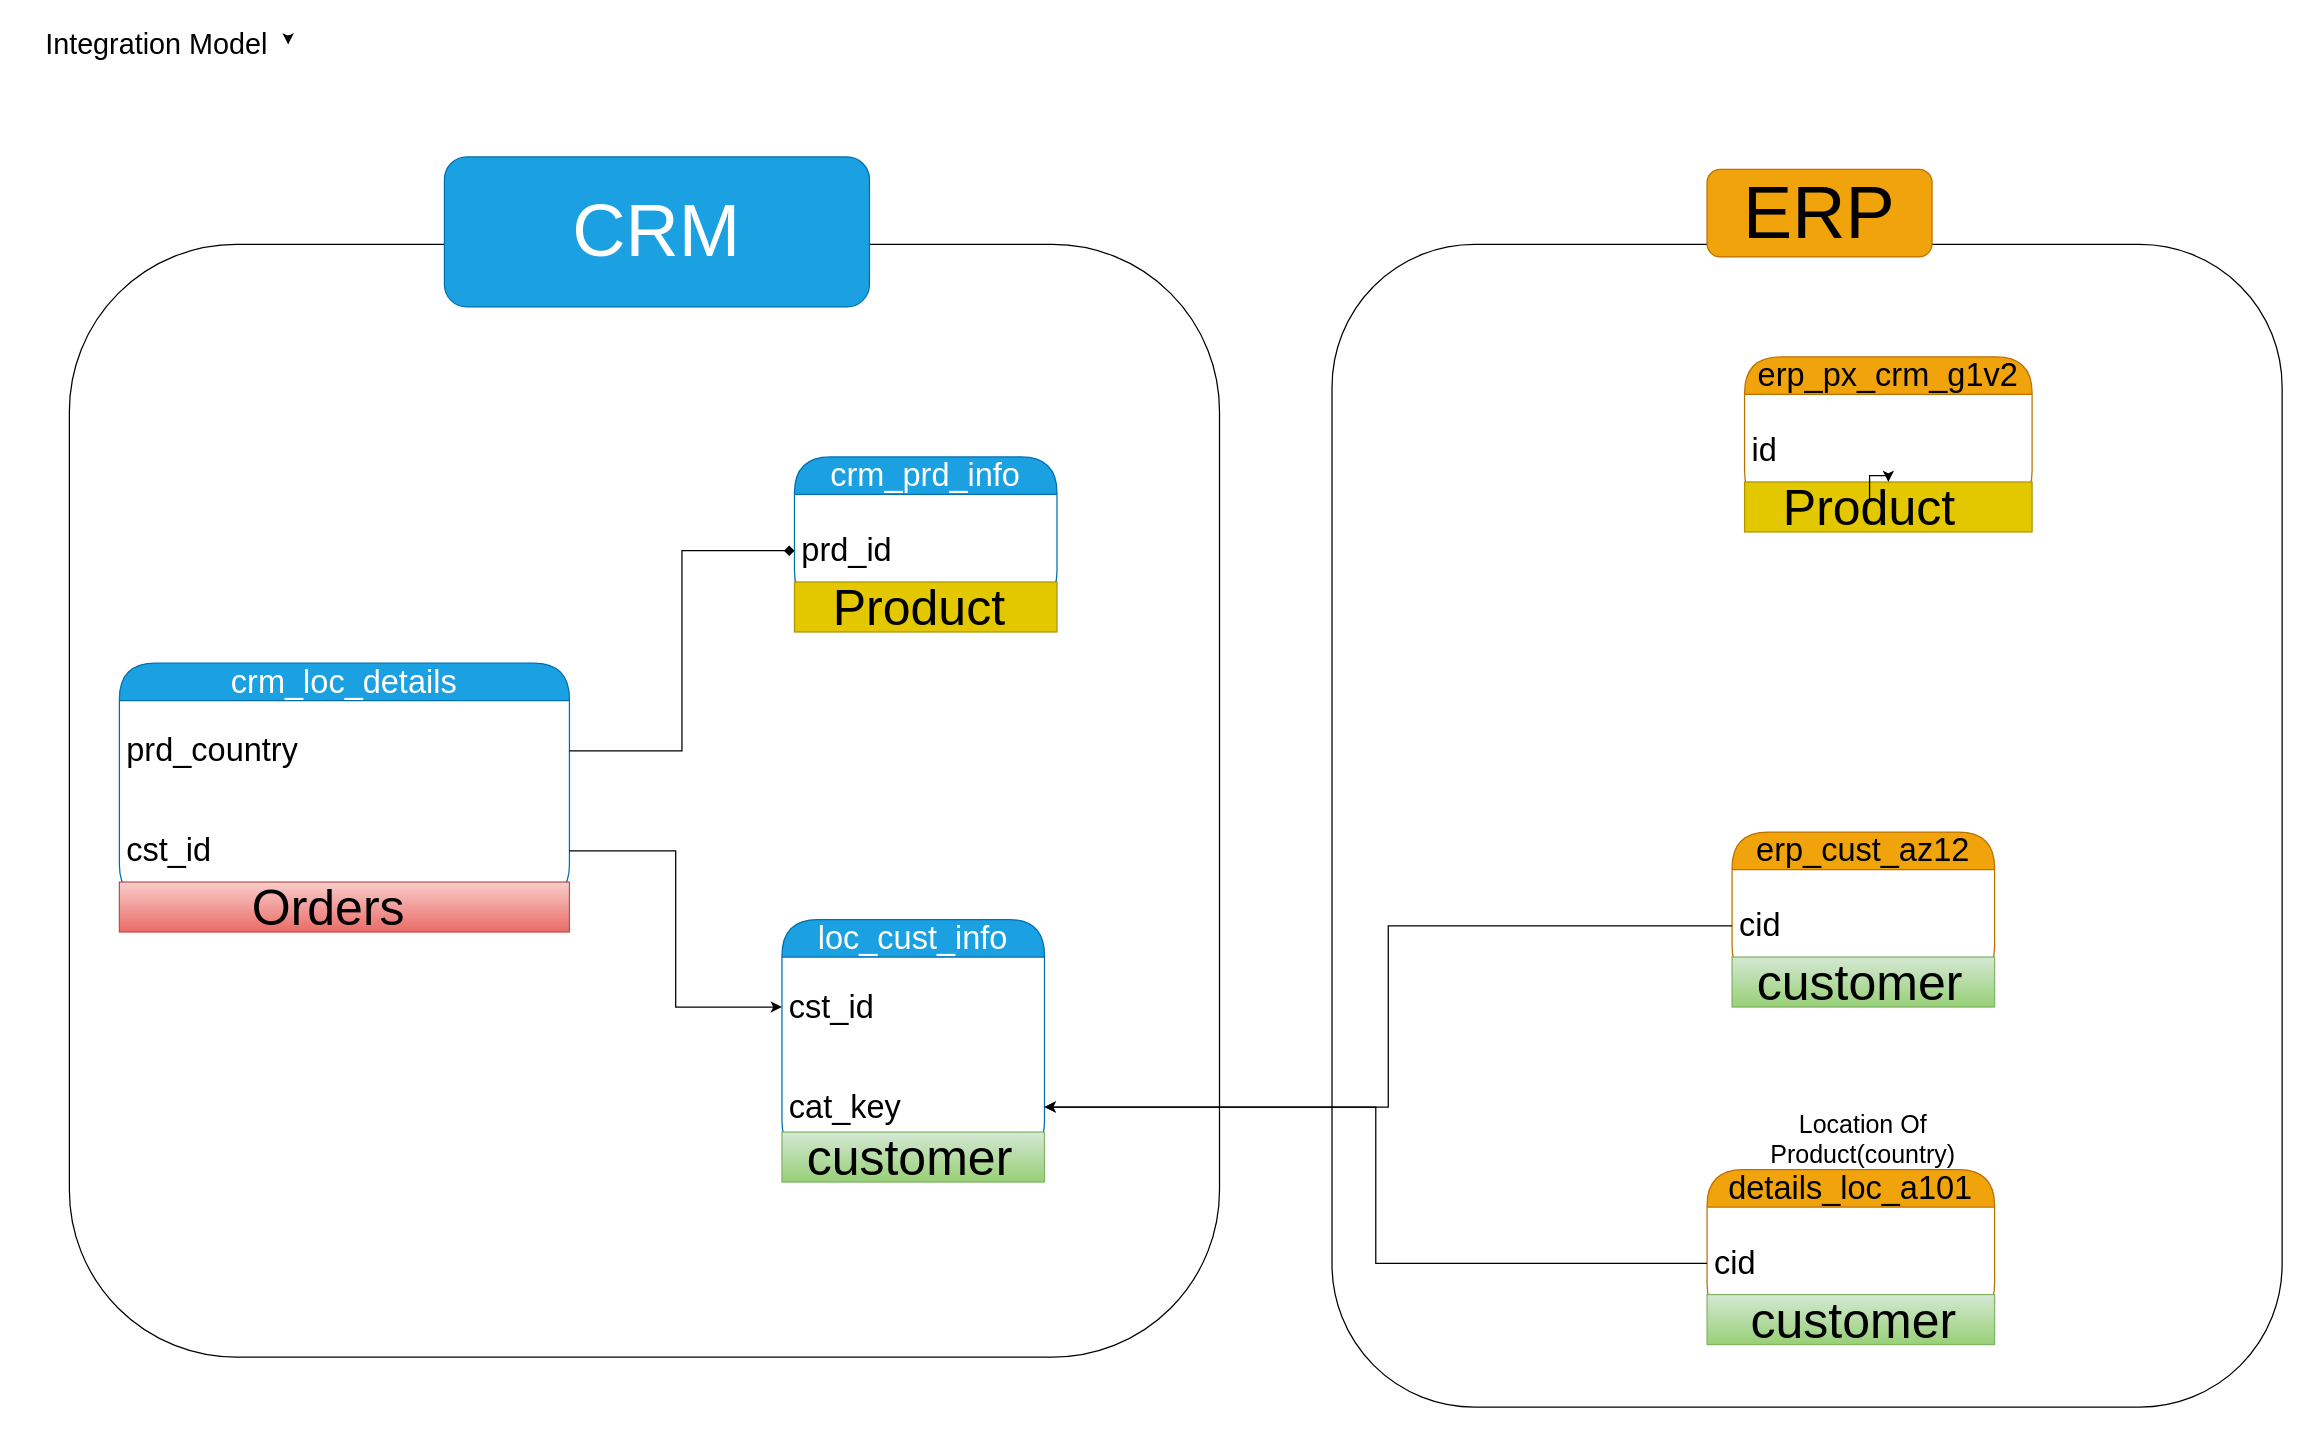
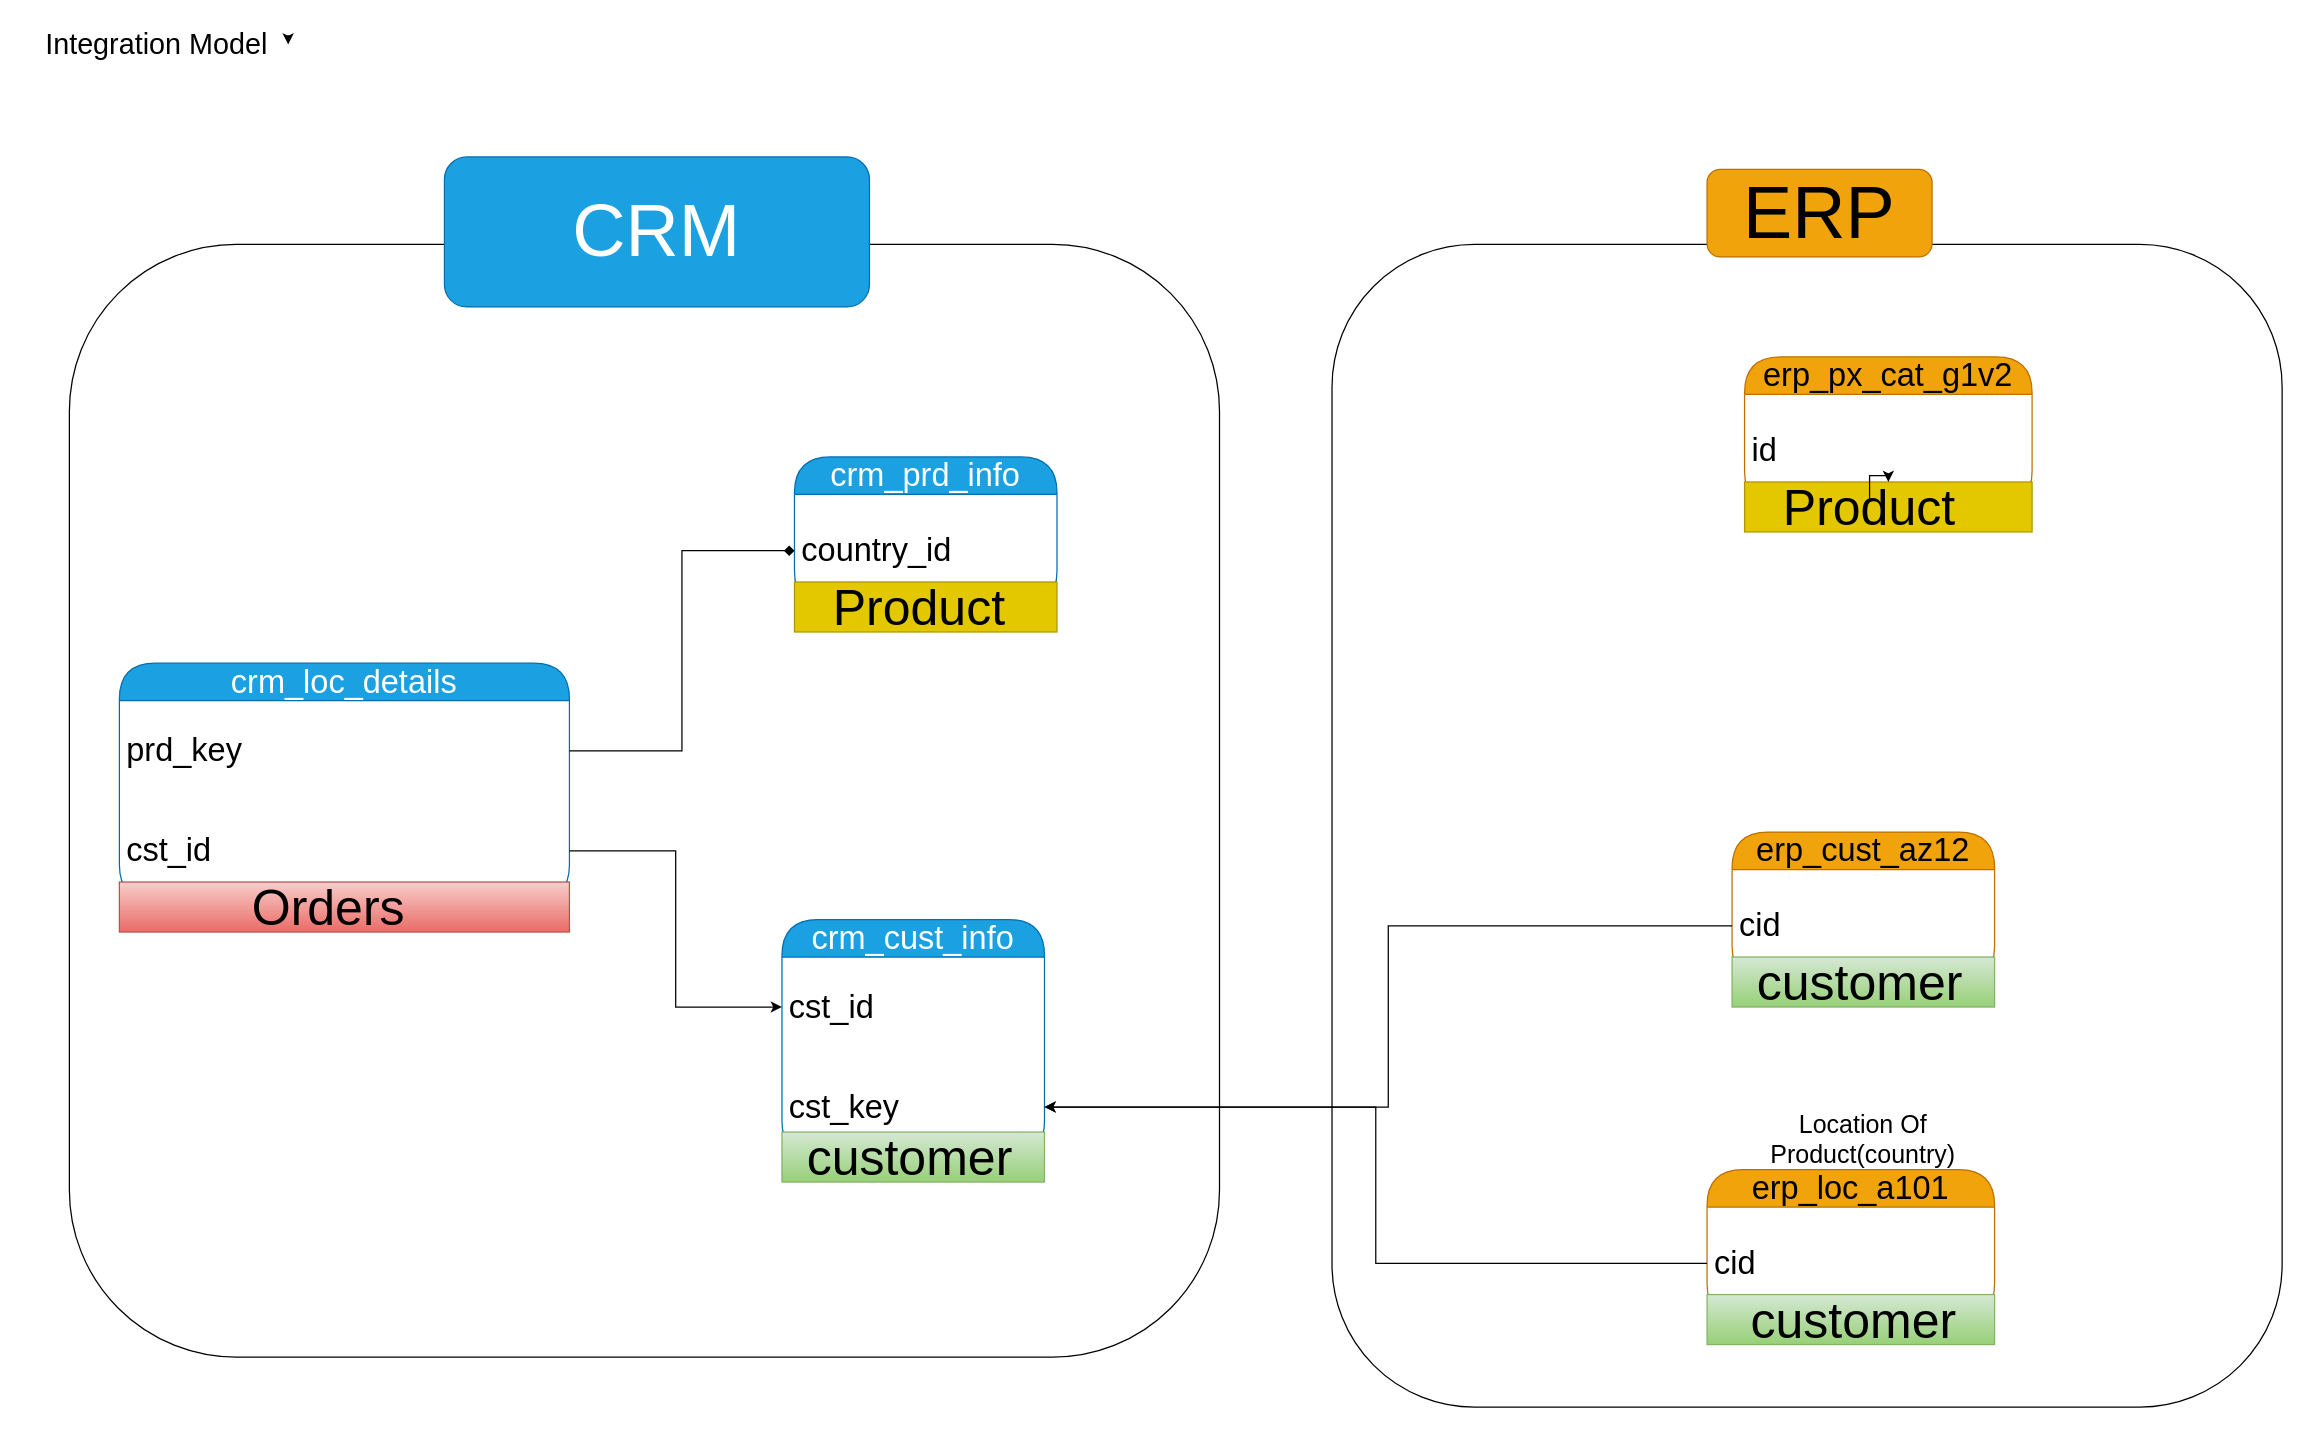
node "erp_px_crm_g1v2": label "erp_px_crm_g1v2" -> "erp_px_cat_g1v2"
node "prd_id": label "prd_id" -> "country_id"
node "prd_country": label "prd_country" -> "prd_key"
node "loc_cust_info": label "loc_cust_info" -> "crm_cust_info"
node "cat_key": label "cat_key" -> "cst_key"
node "details_loc_a101": label "details_loc_a101" -> "erp_loc_a101"
